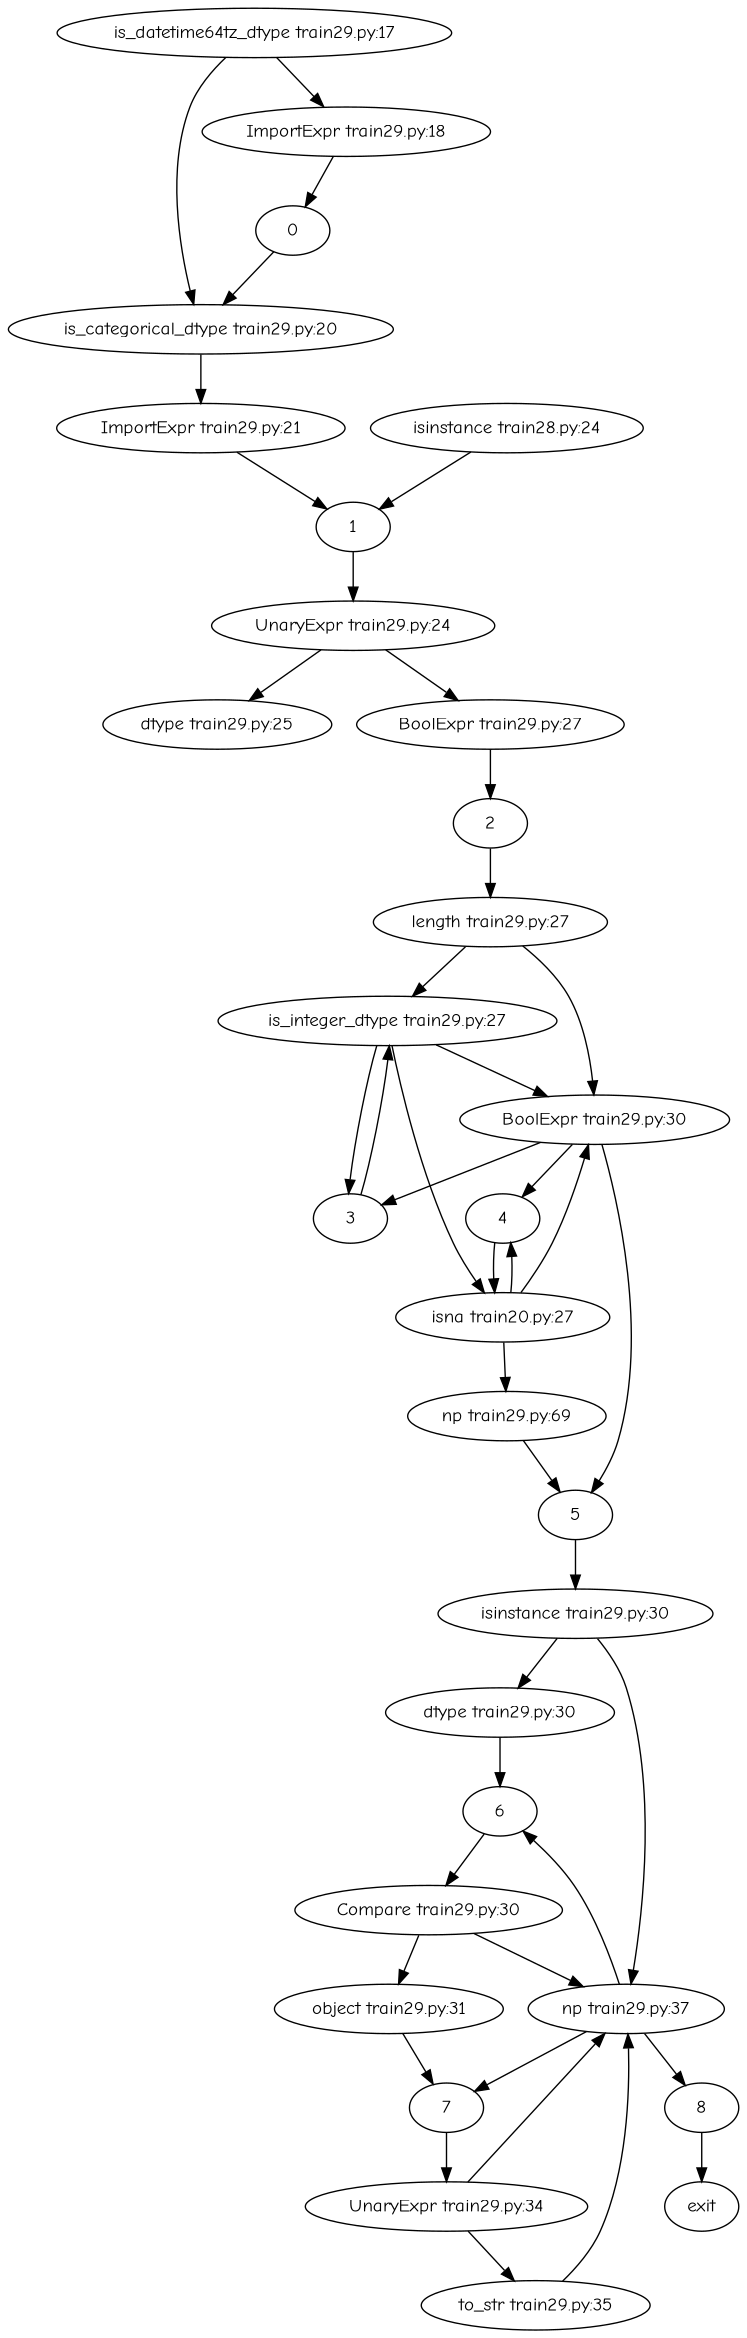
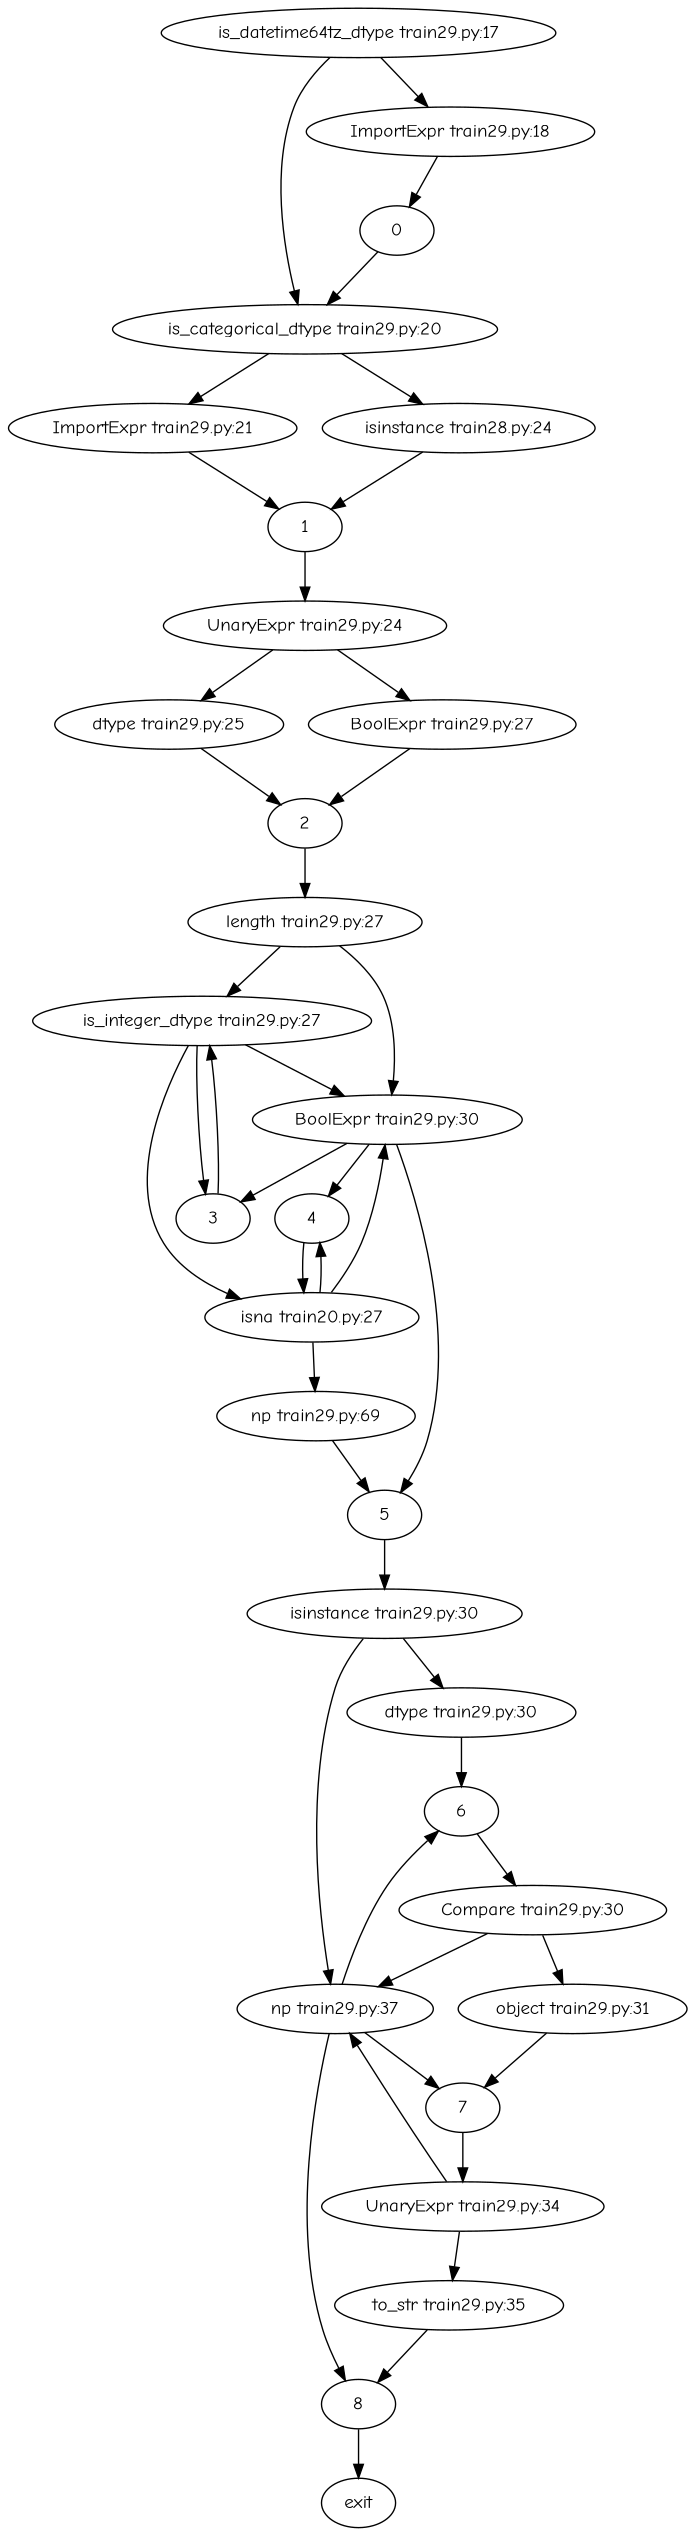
edge "is_categorical_dtype train29.py:20" -> "isinstance train28.py:24": added
edge "dtype train29.py:25" -> "2": added
edge "to_str train29.py:35" -> "np train29.py:37": now "to_str train29.py:35" -> "8"
